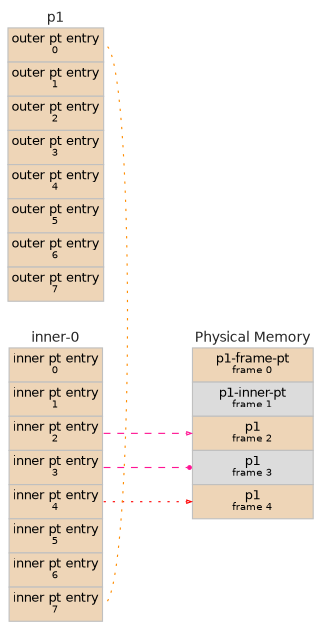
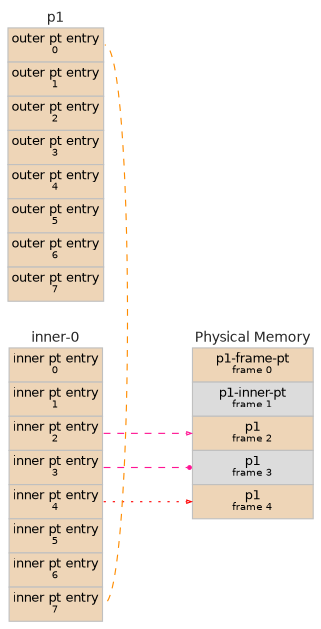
edge "p1" -> "inner-0": style dotted -> dashed
